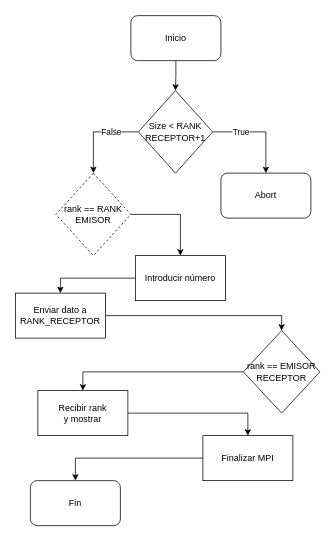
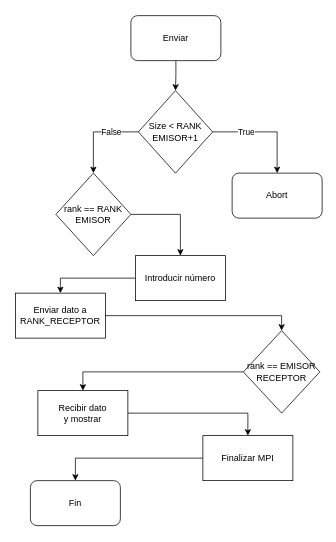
node "Inicio": label "Inicio" -> "Enviar"
node "Size < RANK RECEPTOR+1": label "Size < RANK RECEPTOR+1" -> "Size < RANK EMISOR+1"
node "Abort": moved (266, 195) -> (277, 195)
node "rank == RANK EMISOR": style dashed -> solid
node "Recibir rank y mostrar": label "Recibir rank y mostrar" -> "Recibir dato y mostrar"
